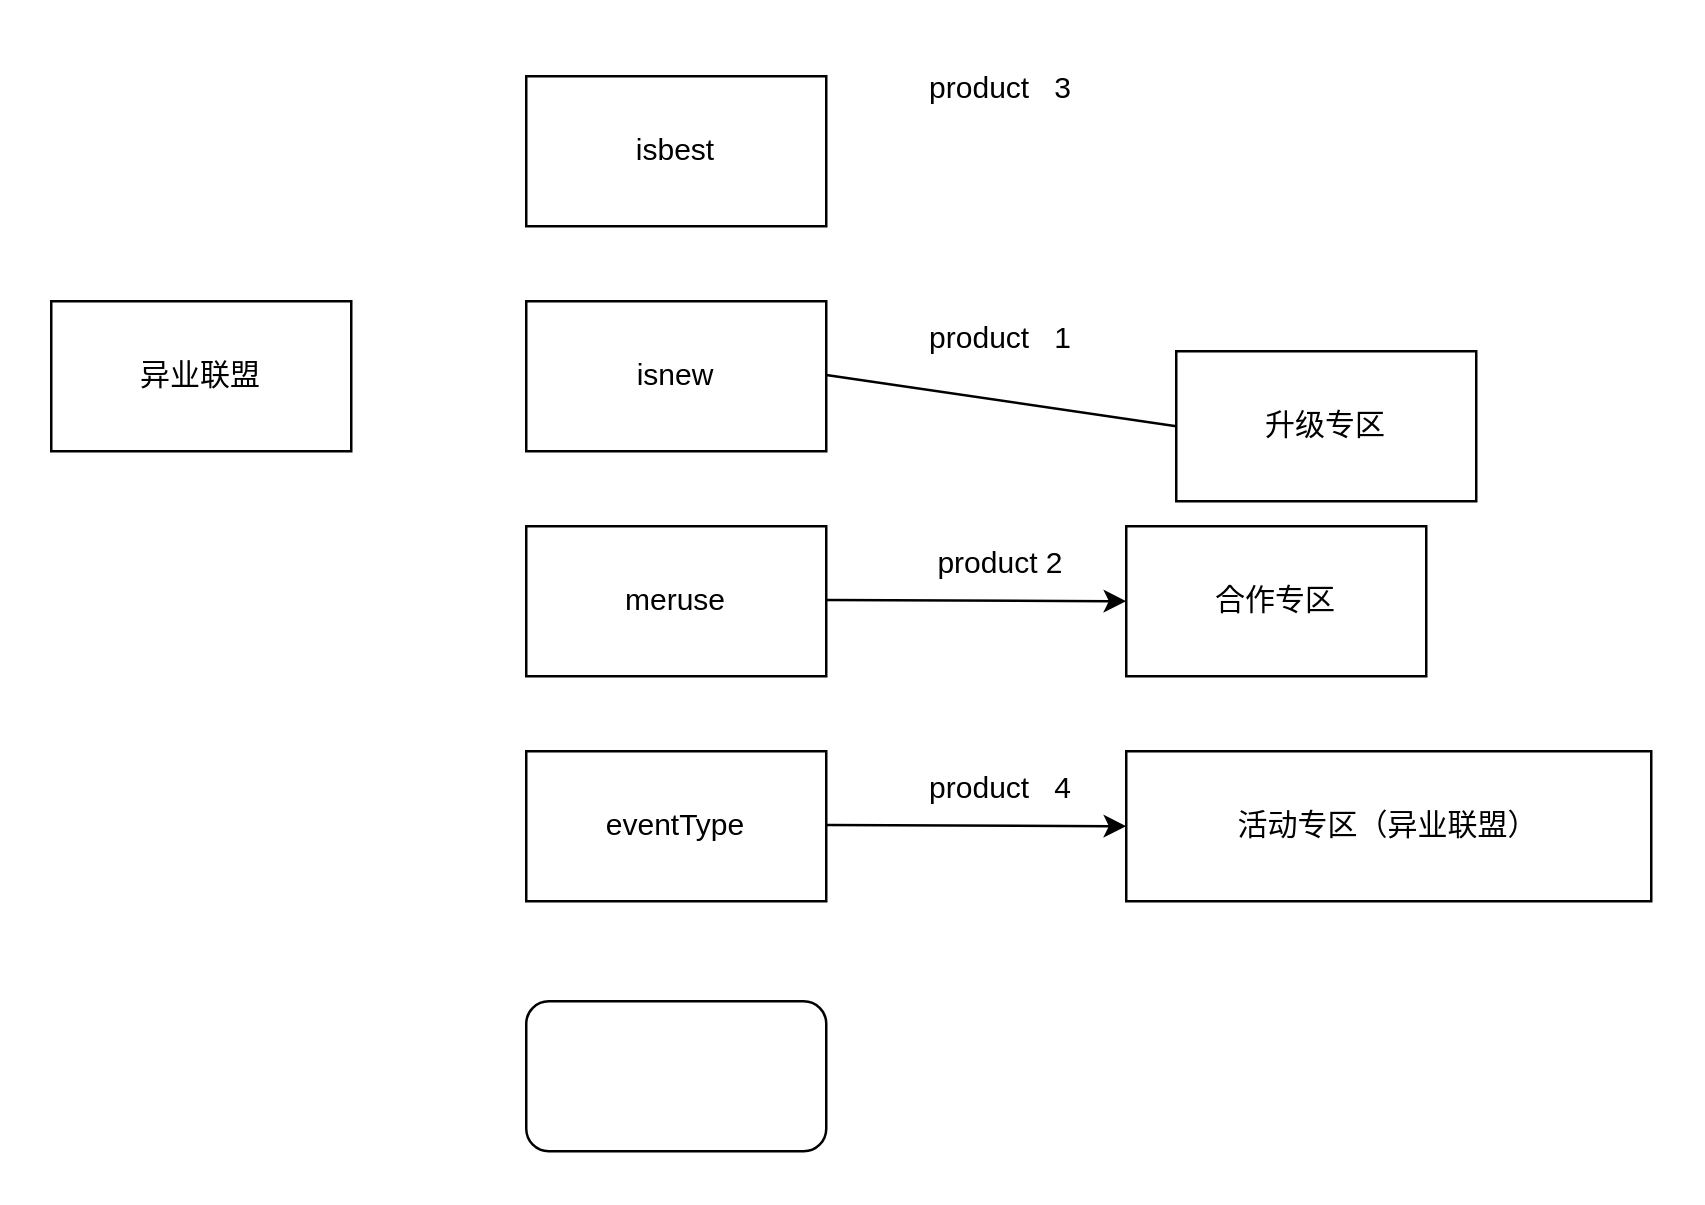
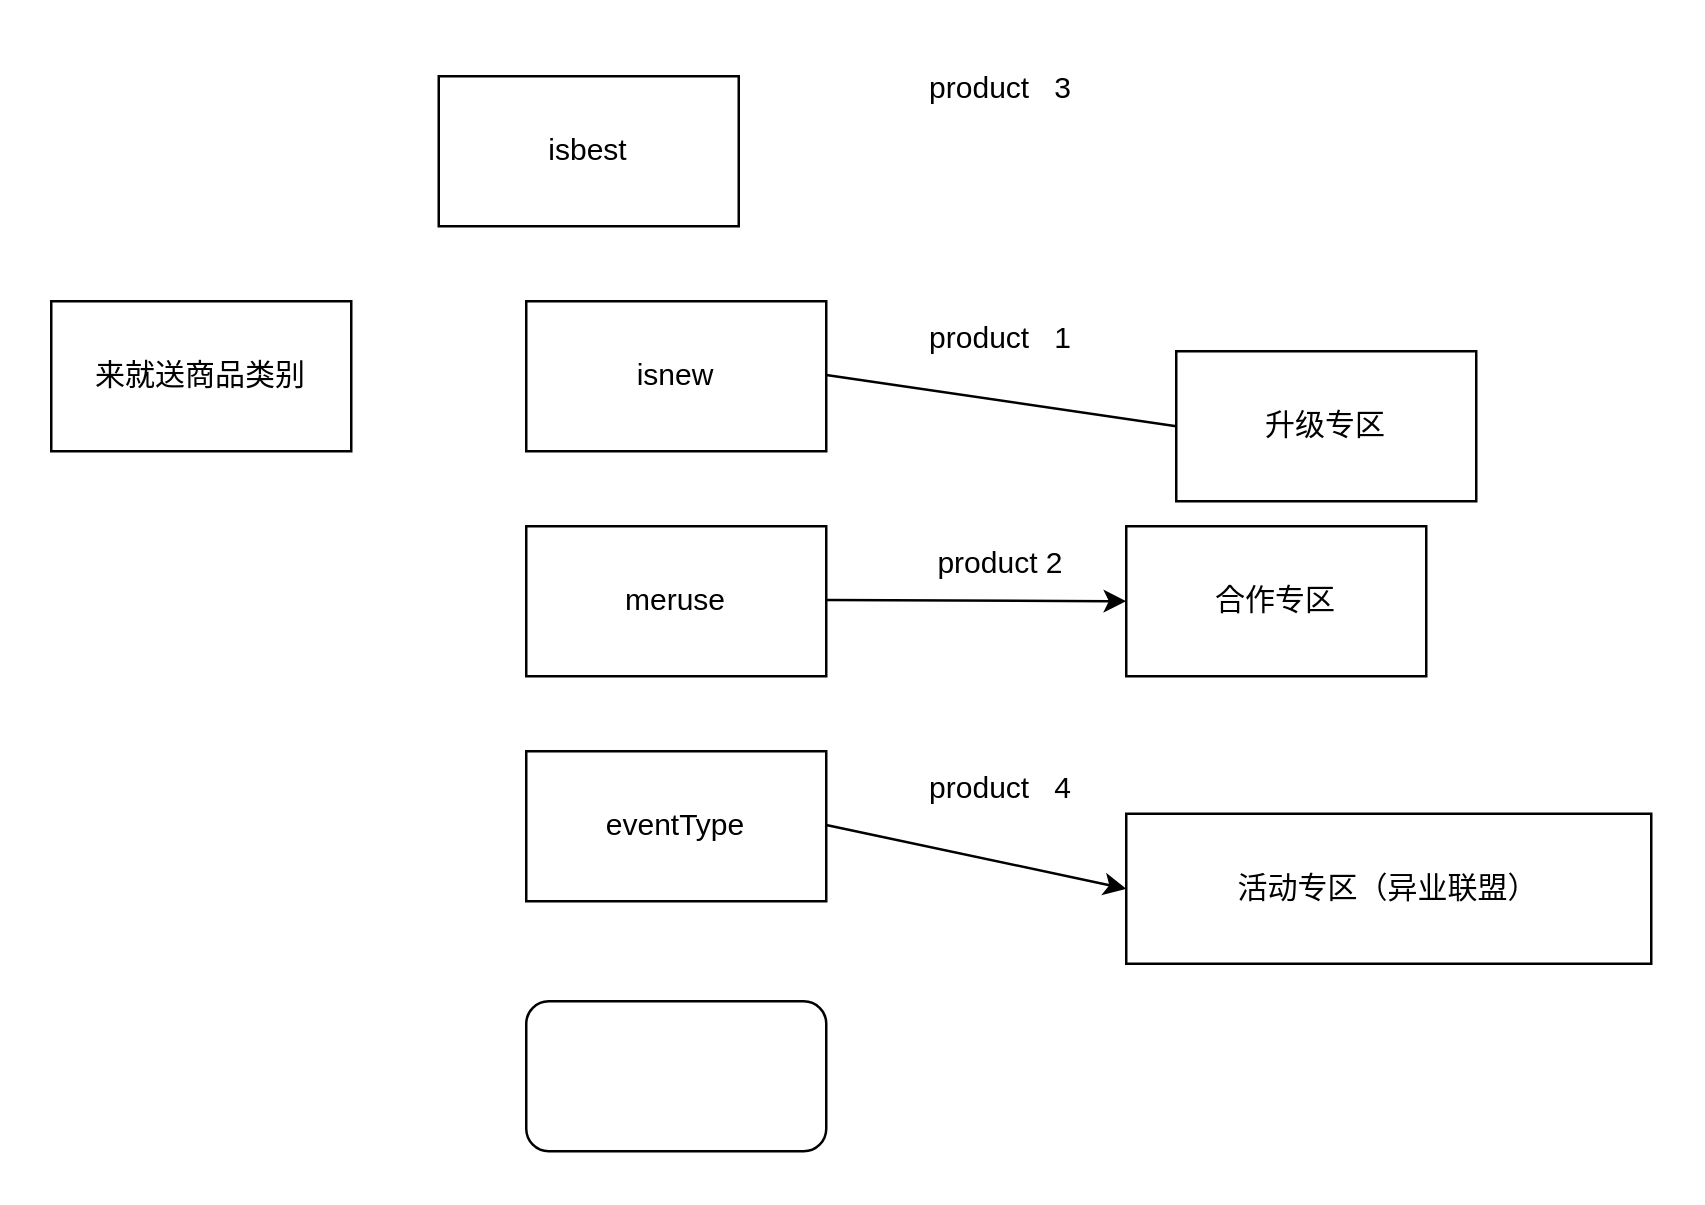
node "isbest": moved (676, 151) -> (589, 151)
node "异业联盟": label "异业联盟" -> "来就送商品类别"
node "活动专区（异业联盟）": moved (1389, 826) -> (1389, 889)
